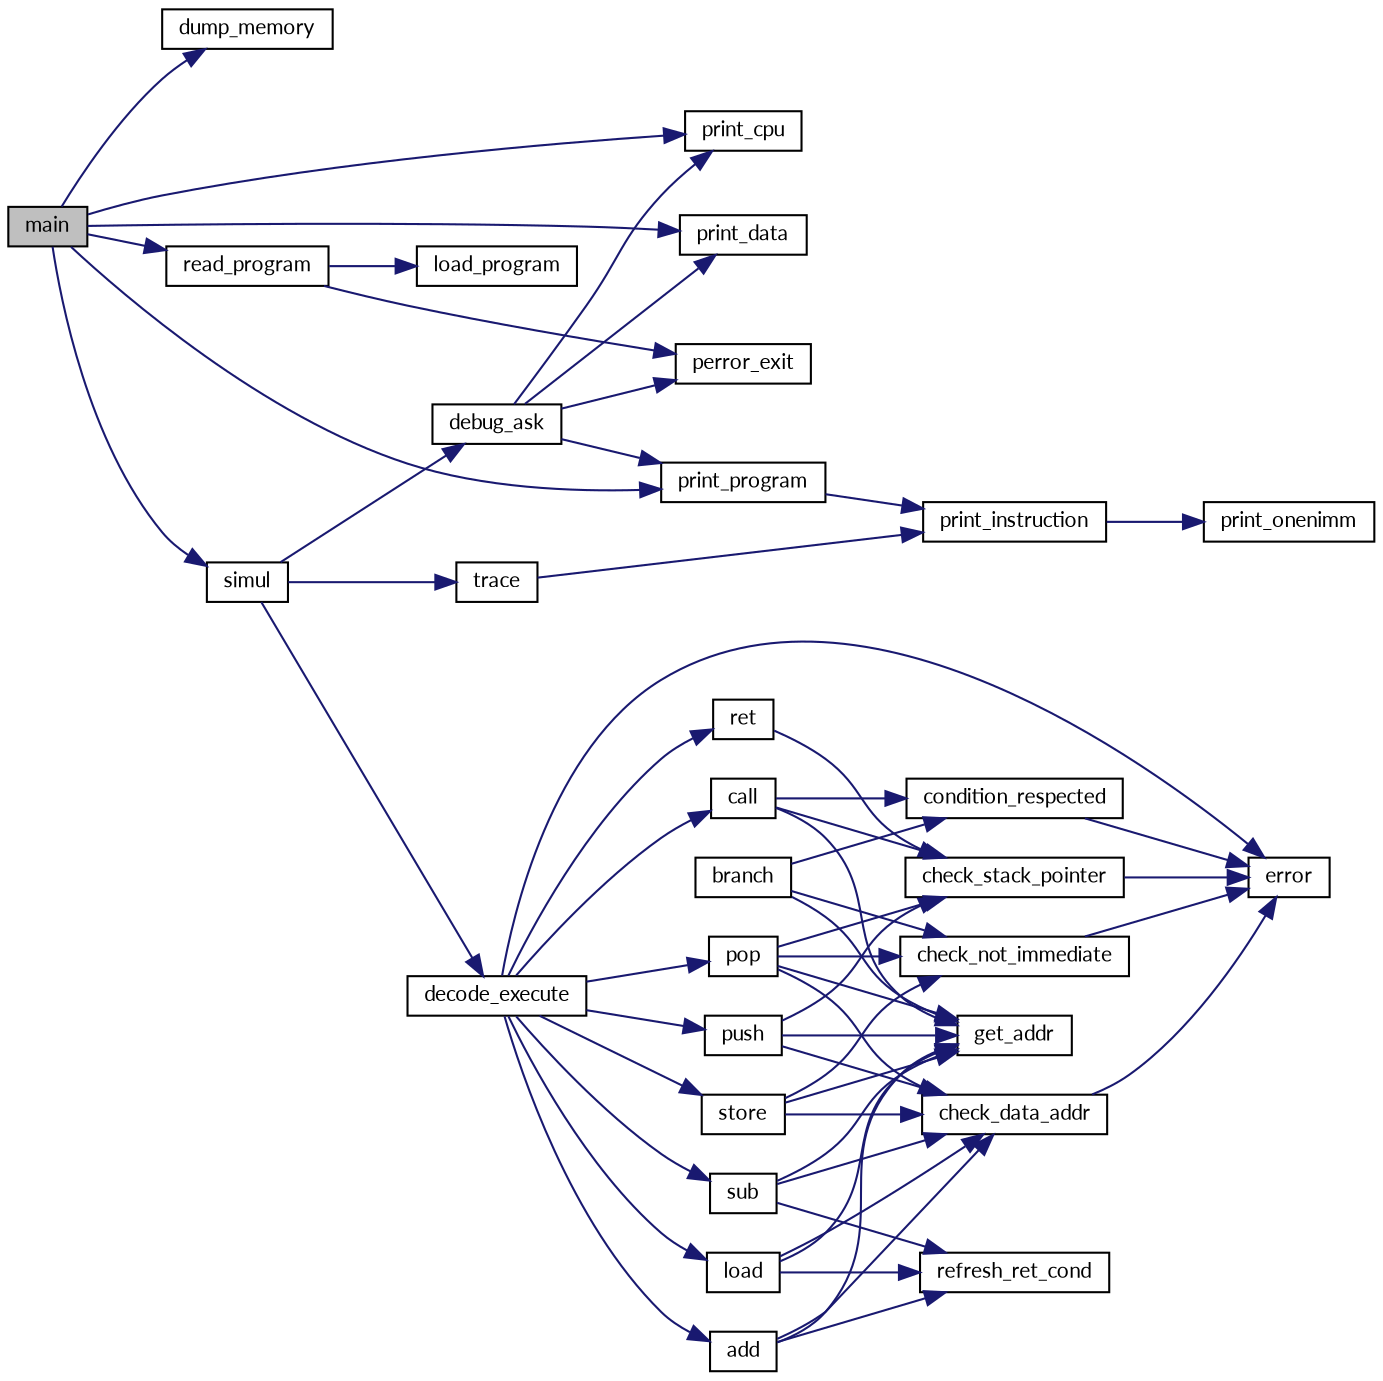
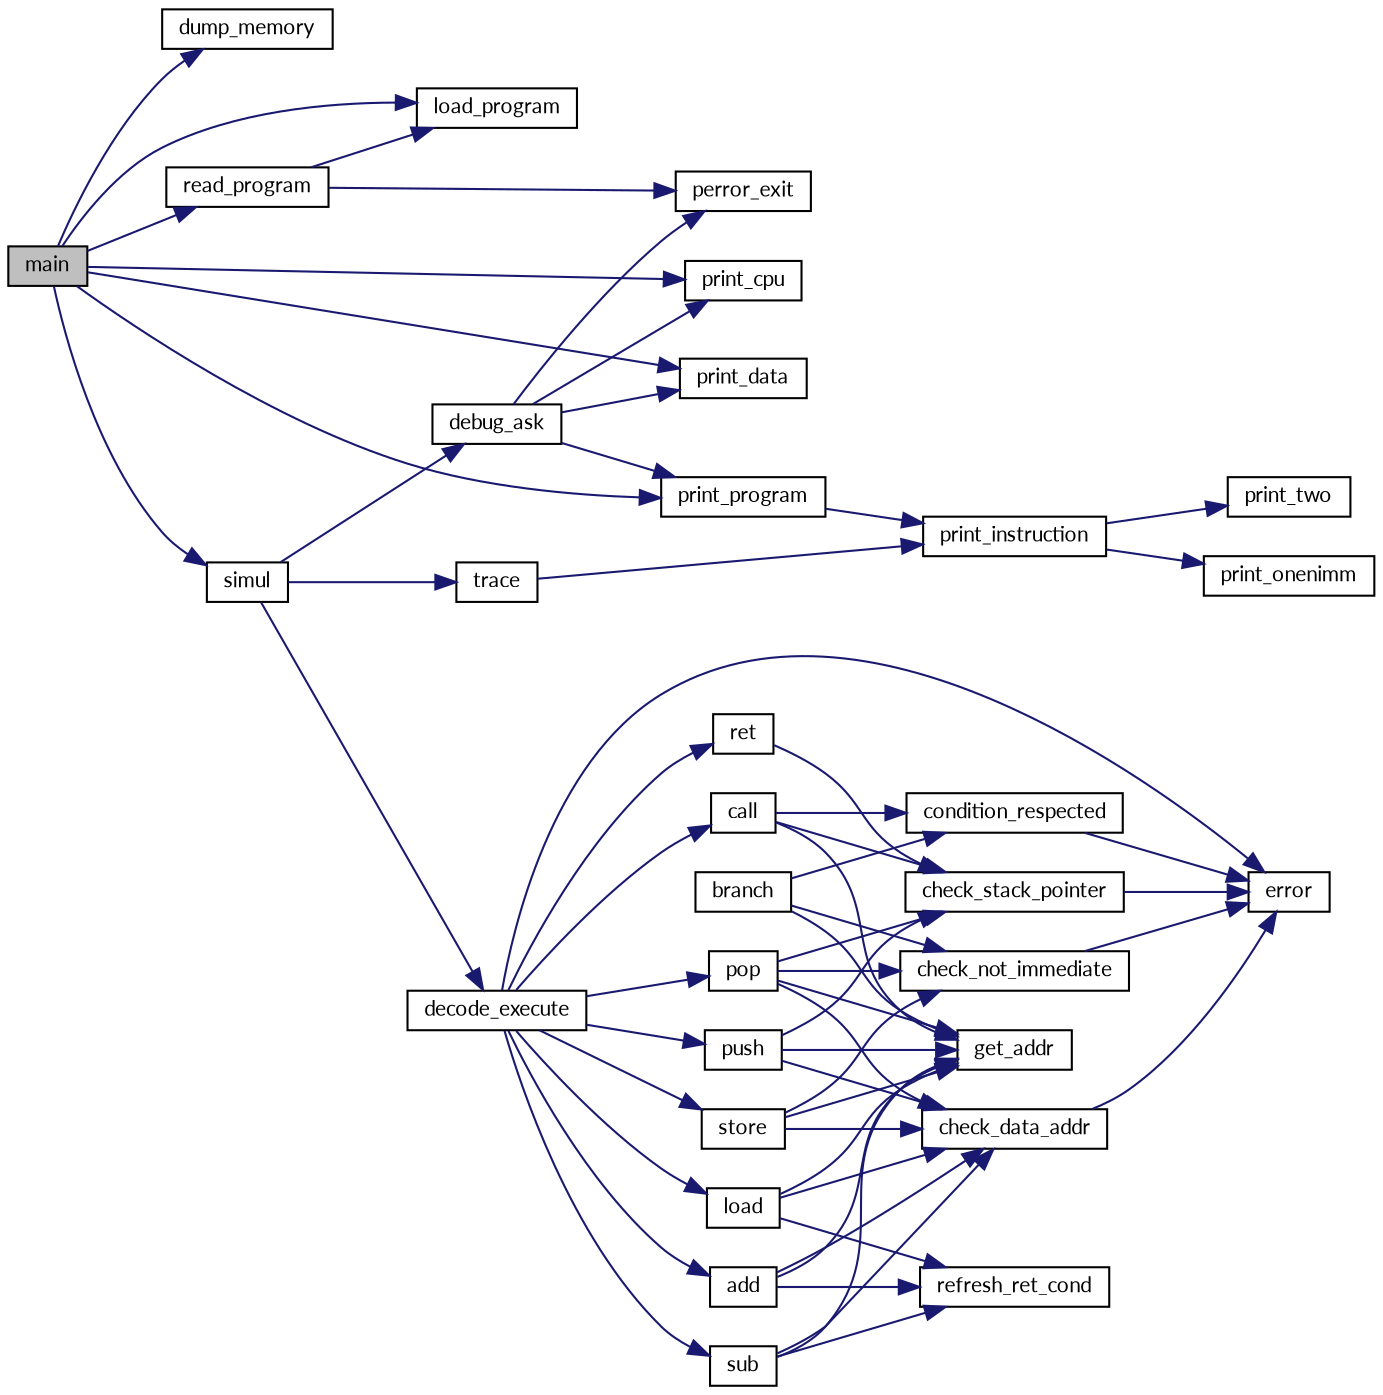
edge "main" -> "load_program": added
node "print_two": added
